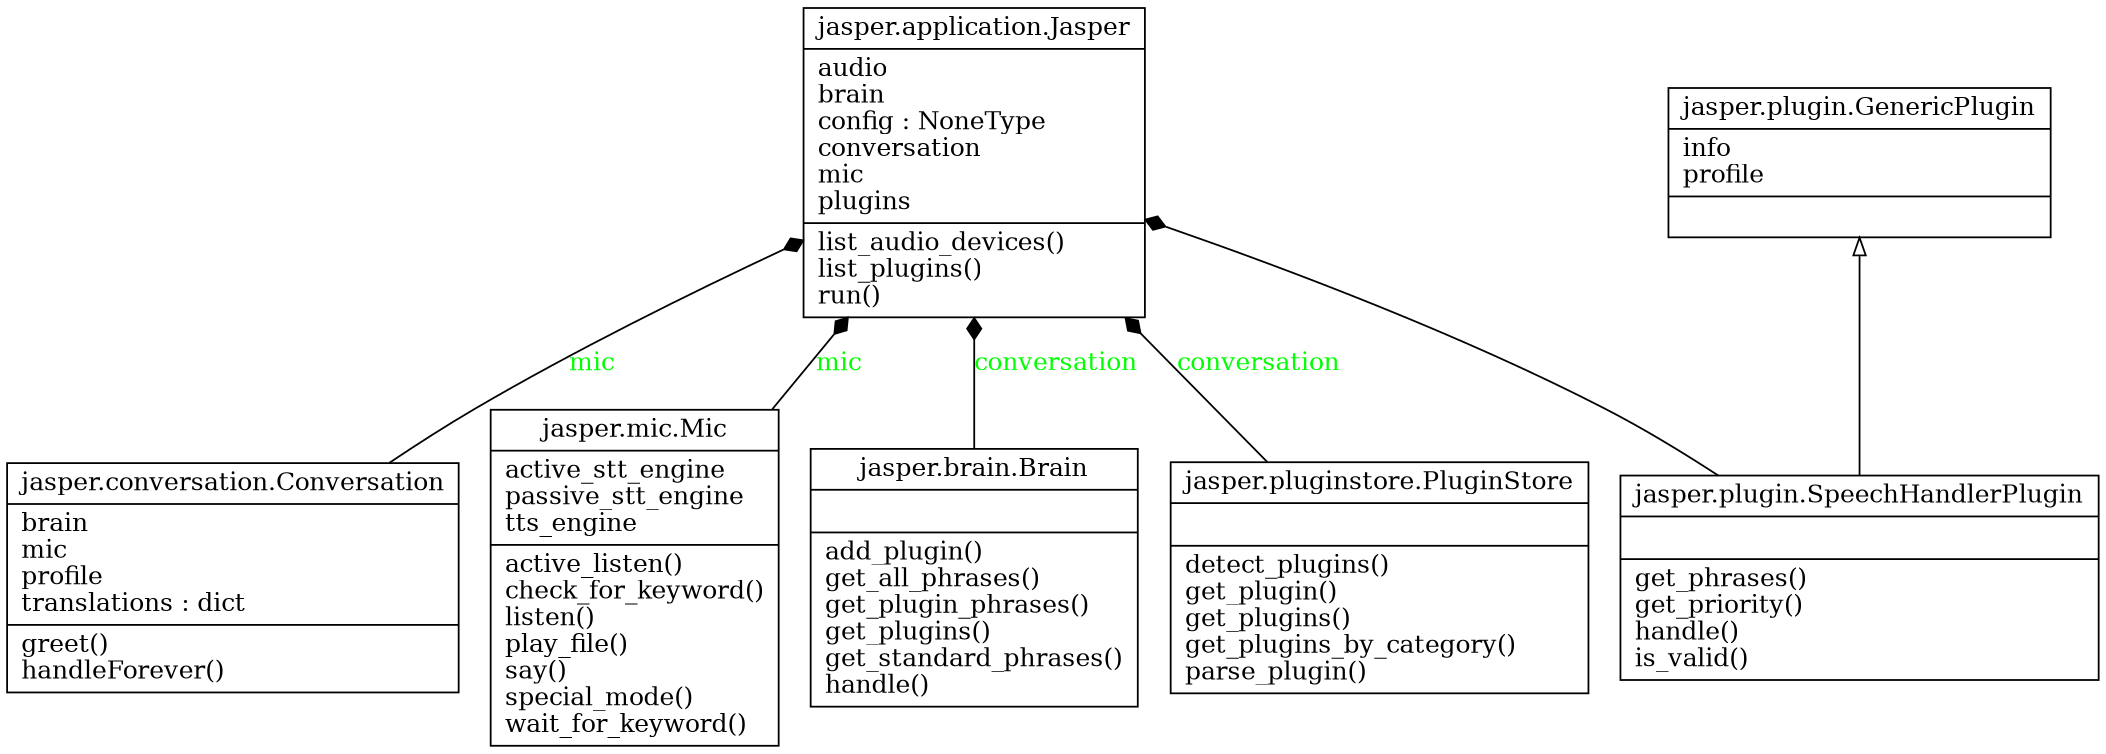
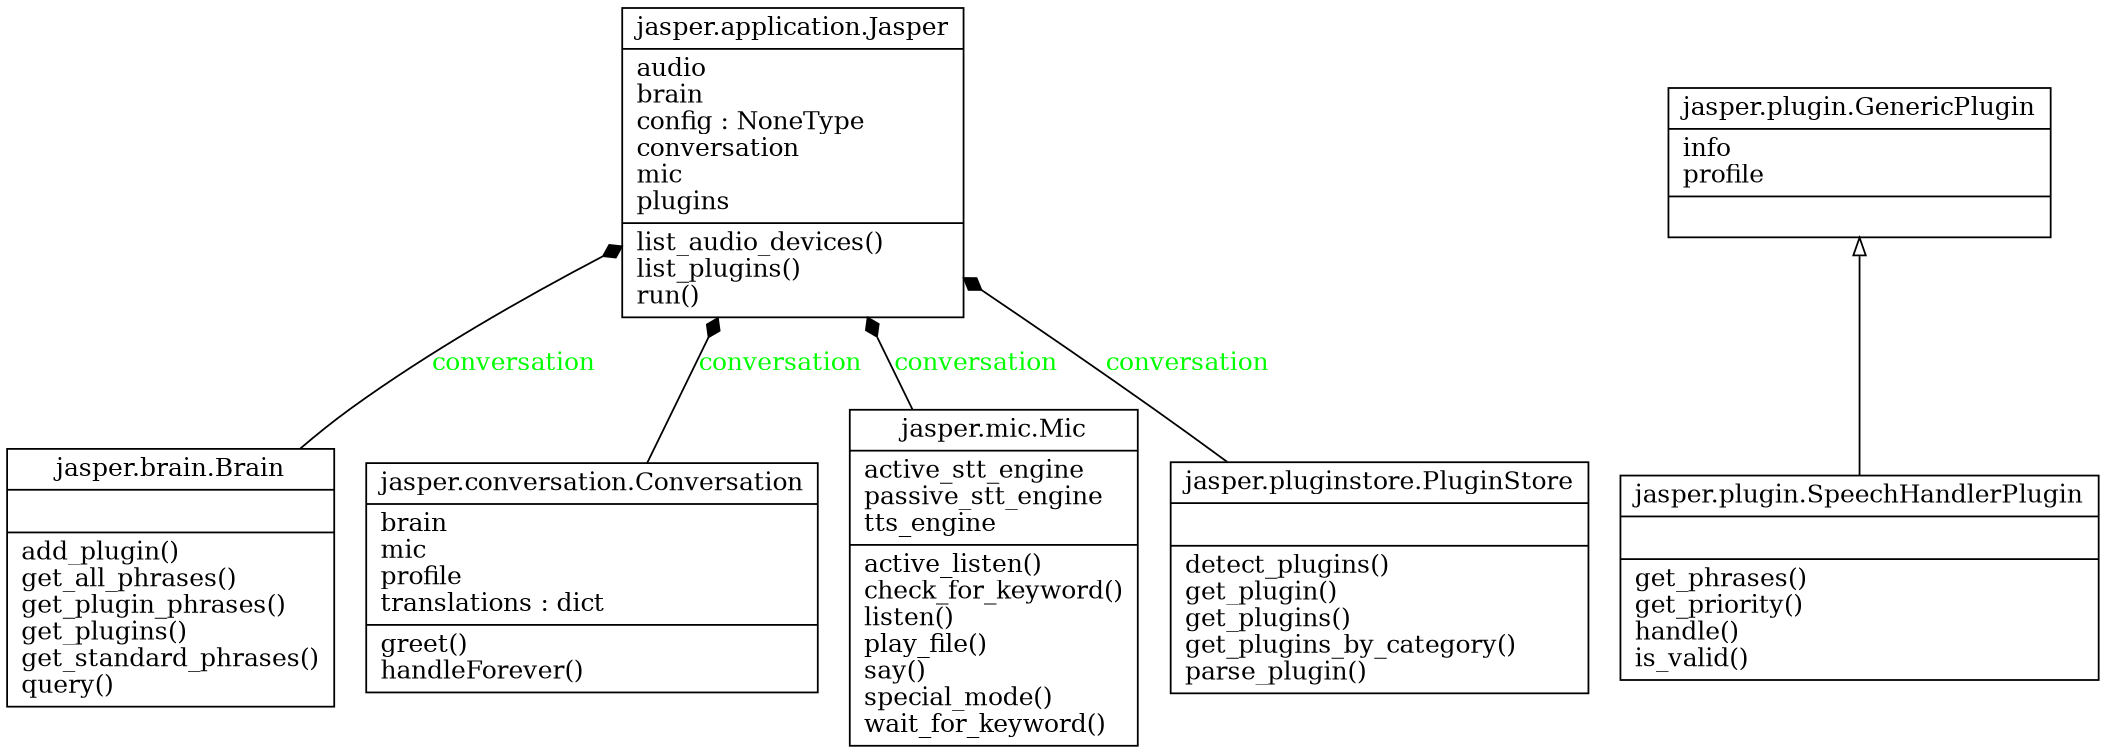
edge "jasper.plugin.SpeechHandlerPlugin" -> "jasper.application.Jasper": removed
edge "jasper.conversation.Conversation" -> "jasper.application.Jasper": label "mic" -> "conversation"
edge "jasper.mic.Mic" -> "jasper.application.Jasper": label "mic" -> "conversation"
node "jasper.brain.Brain": text "handle()" -> "query()"
